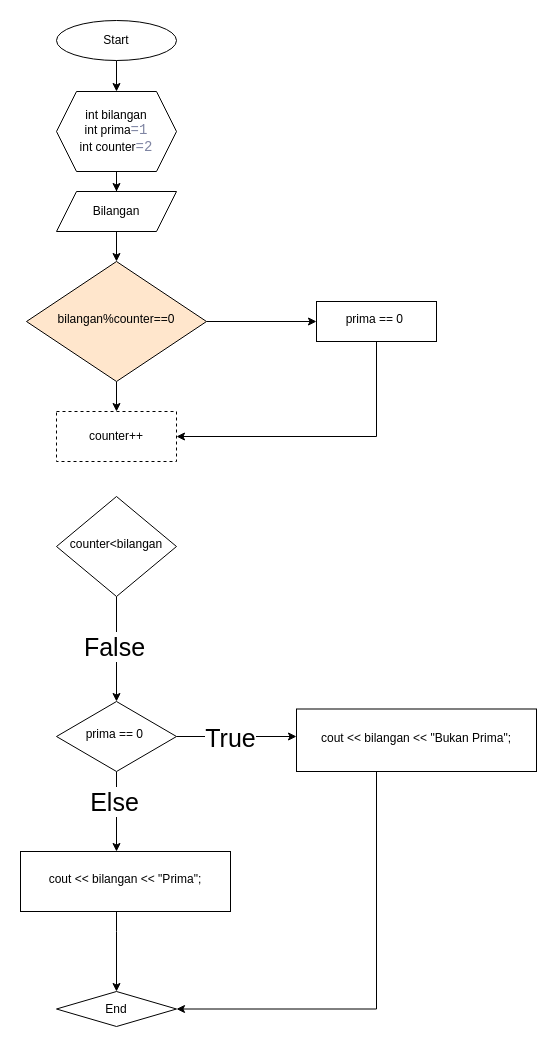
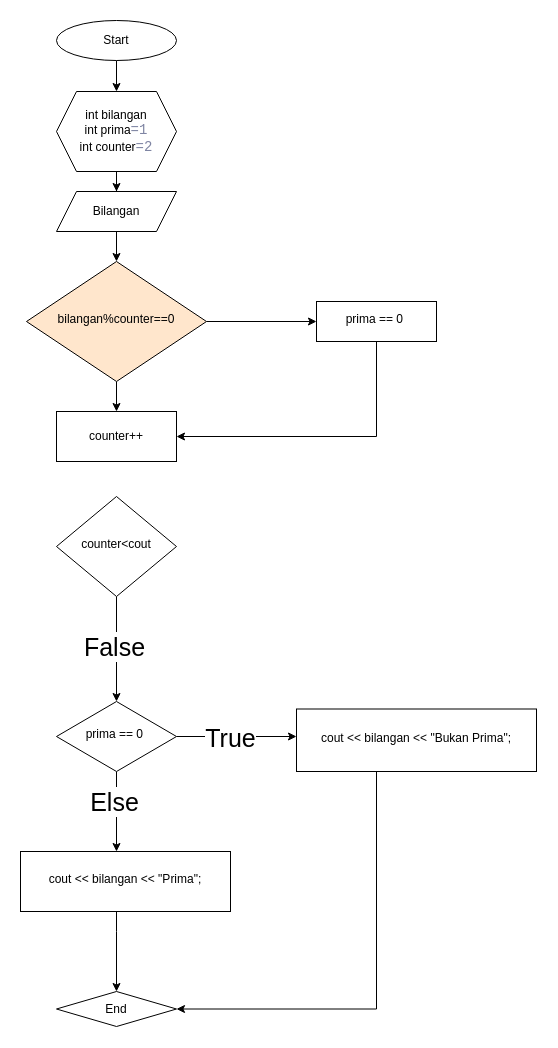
node "counter++": style dashed -> solid
node "counter<bilangan": label "counter<bilangan" -> "counter<cout"
